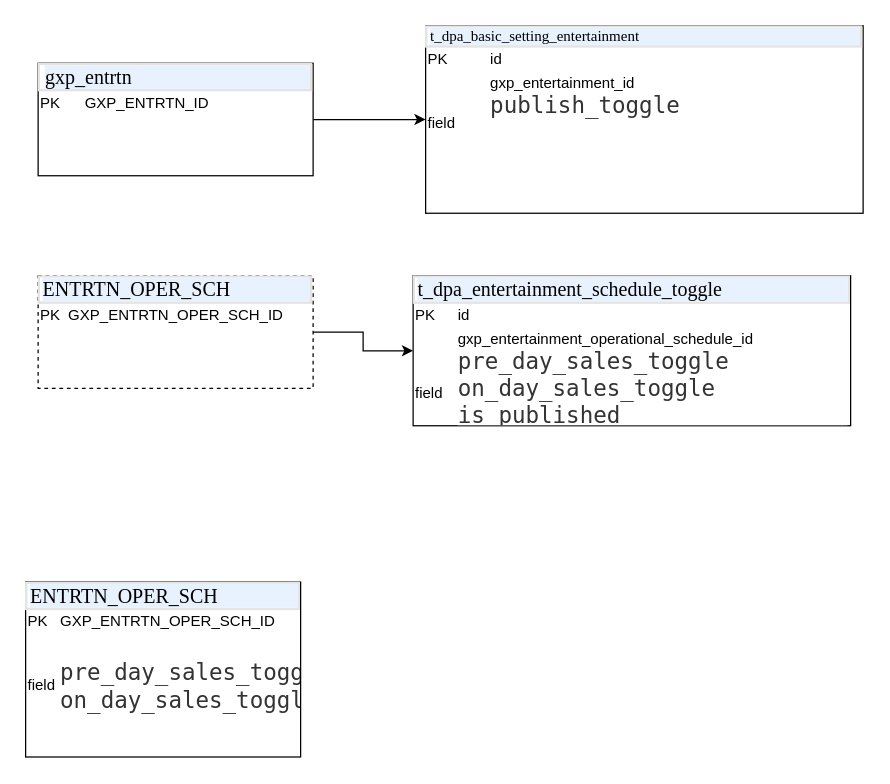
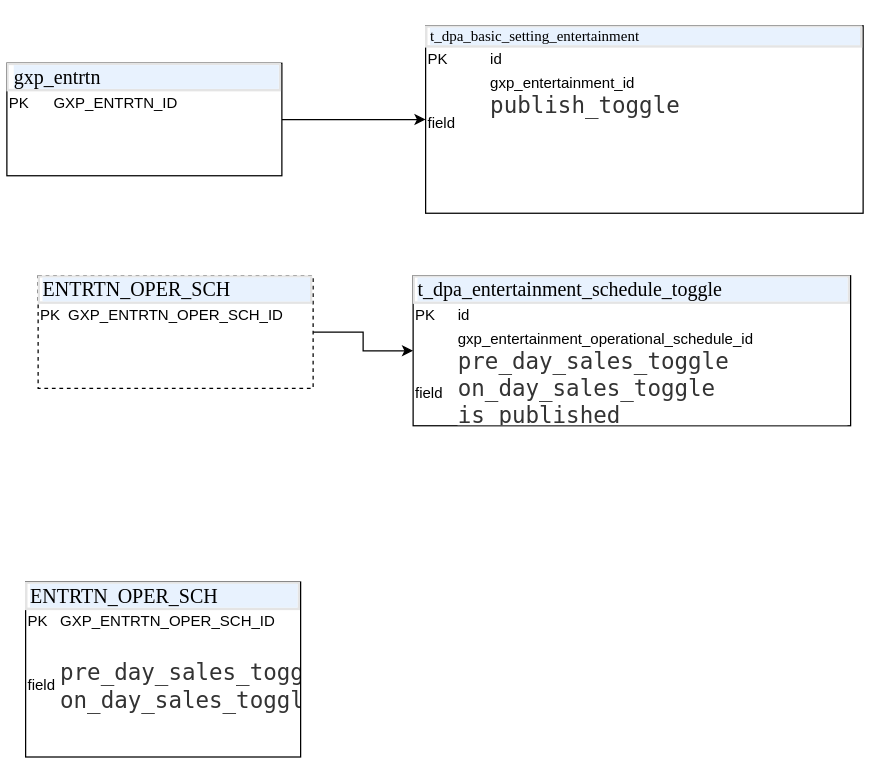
node "gxp_entrtn PK GXP_ENTRTN_ID": moved (176, 119) -> (144, 119)
